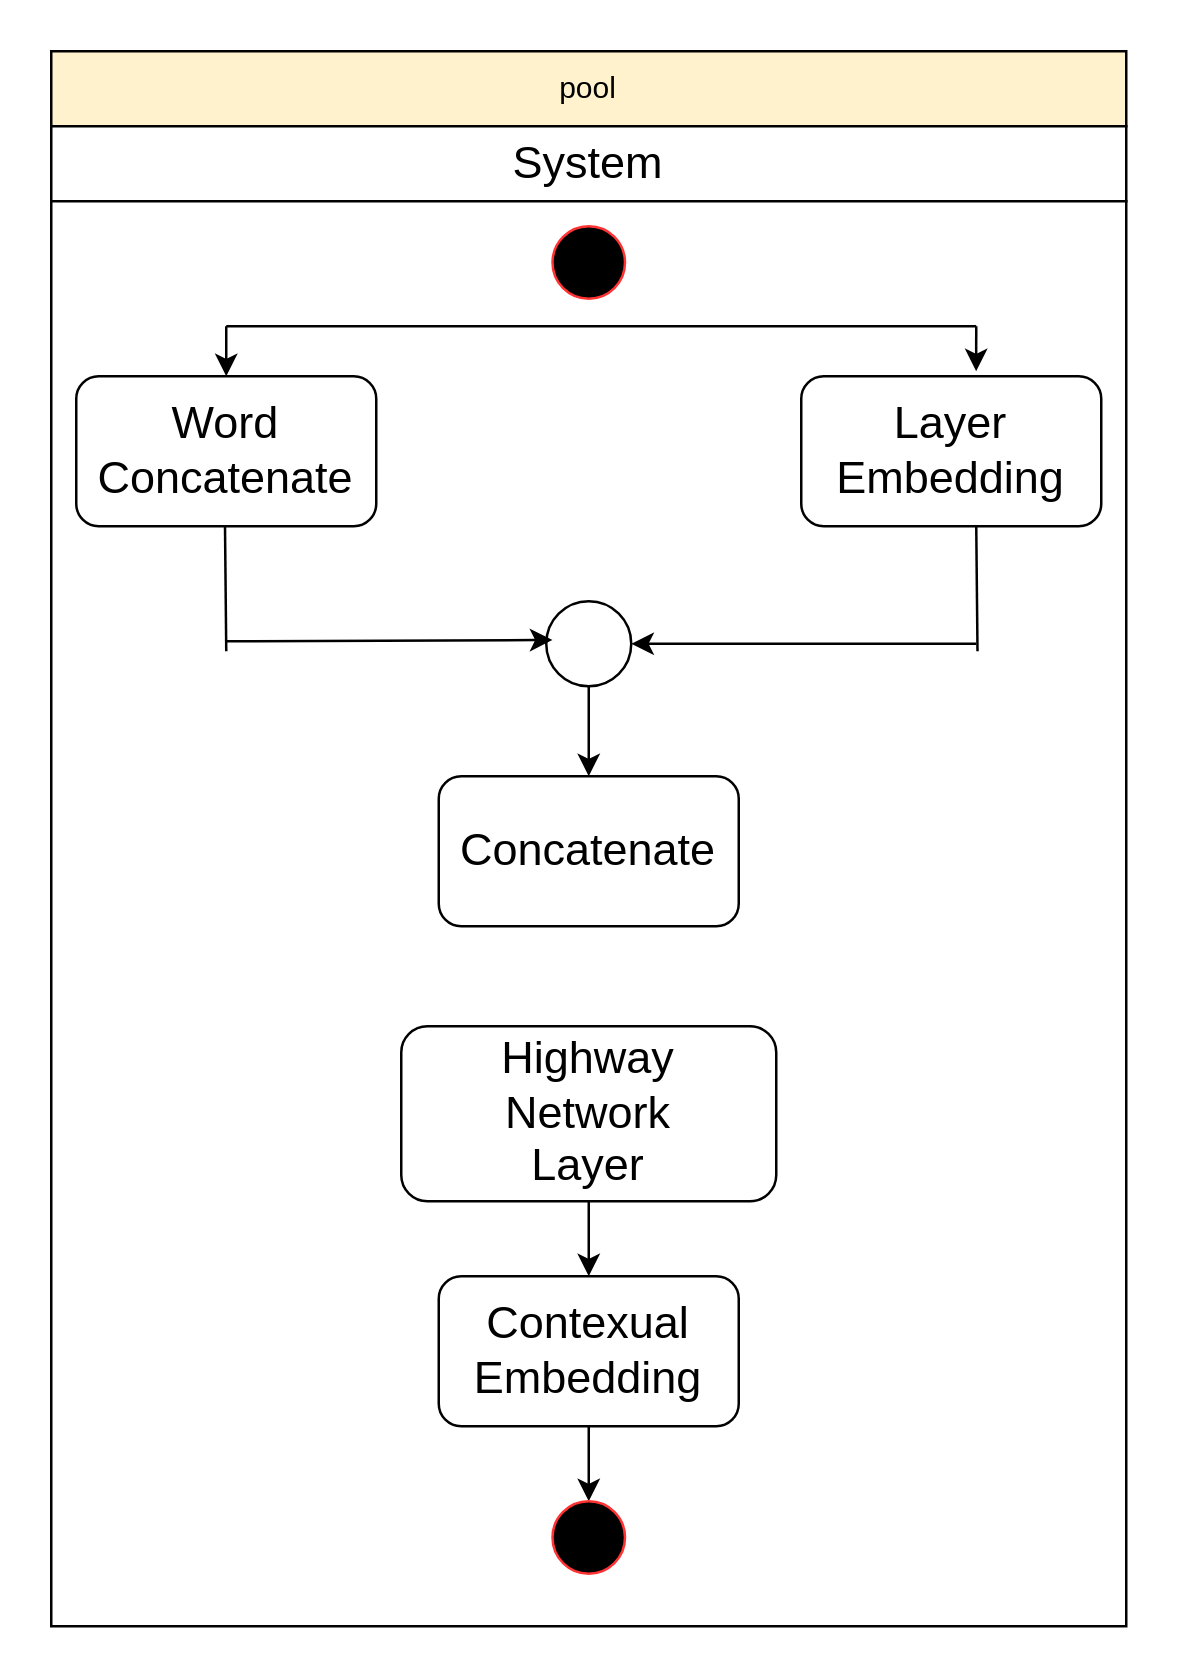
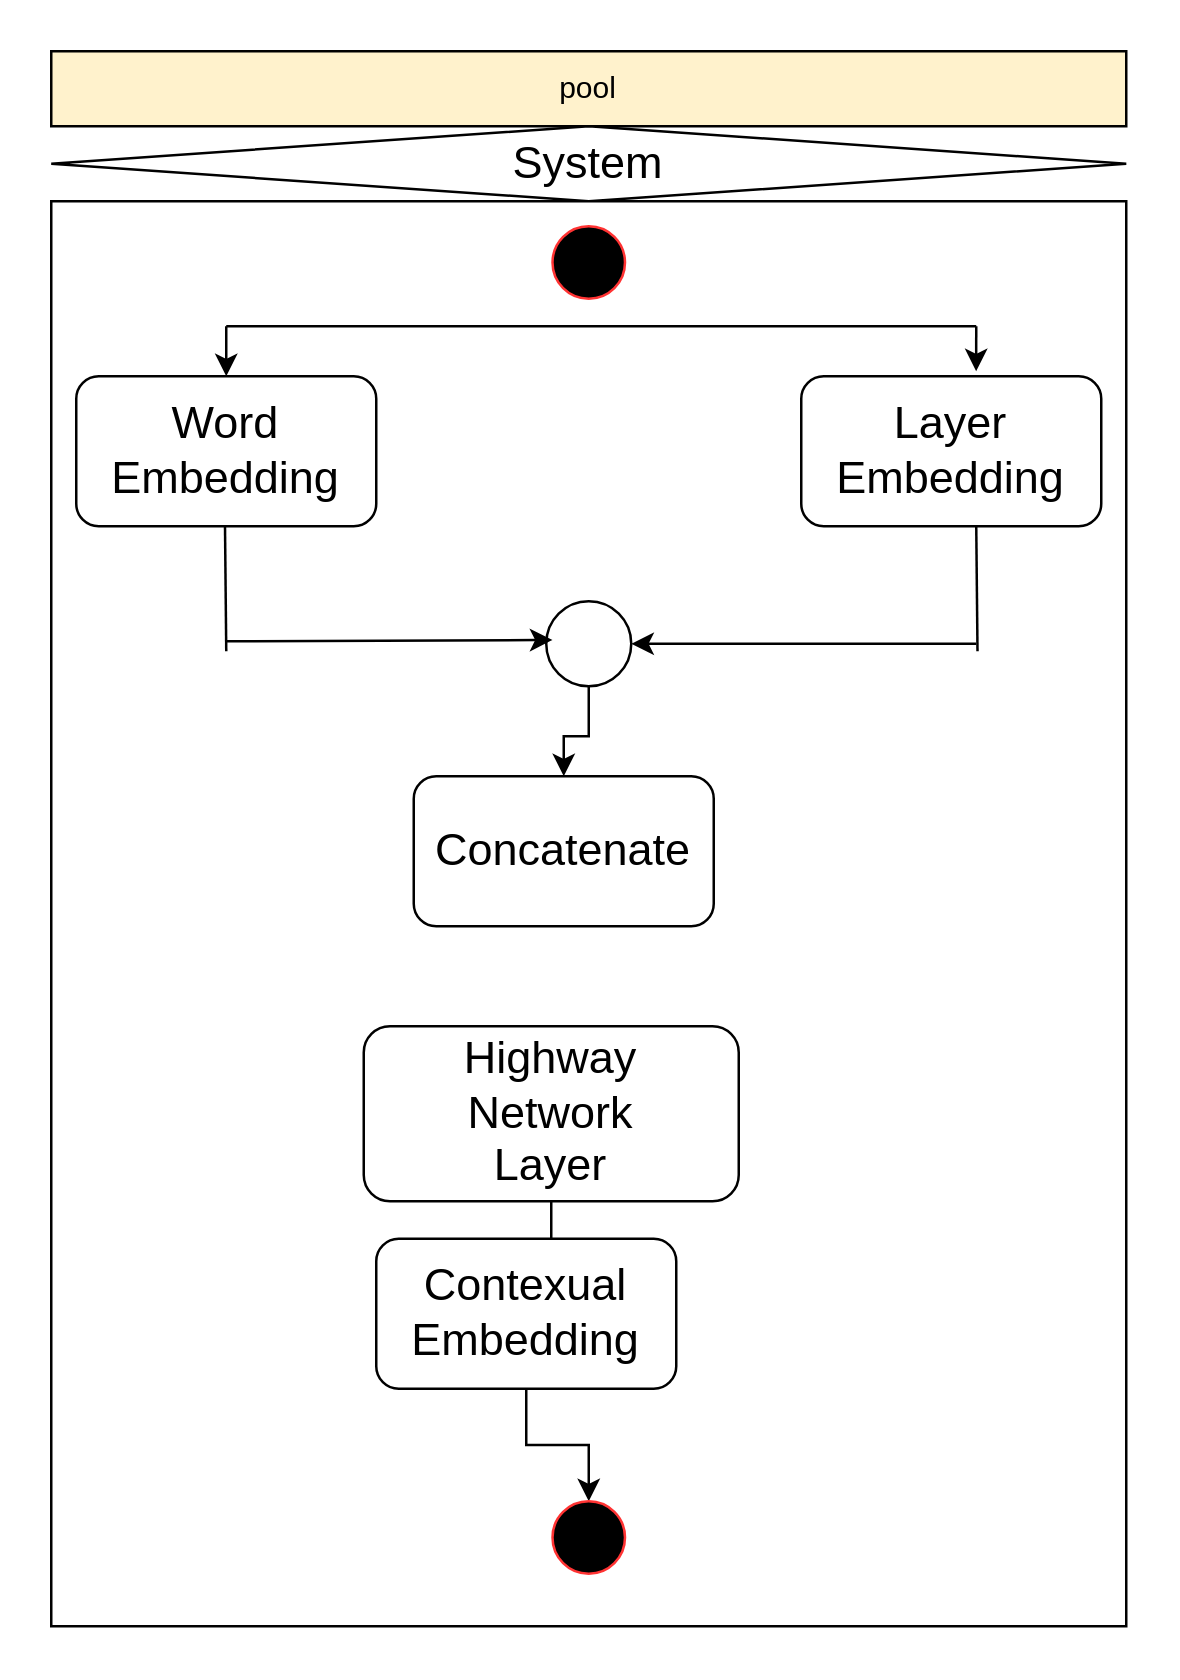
node "System": shape rectangle -> diamond
node "Word Concatenate": label "Word Concatenate" -> "Word Embedding"
node "Concatenate": moved (589, 851) -> (564, 851)
node "Highway Network Layer": moved (589, 1114) -> (551, 1114)
node "Contexual Embedding": moved (589, 1351) -> (526, 1314)
